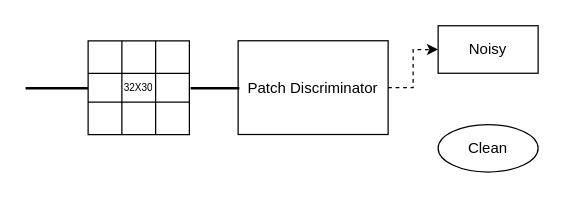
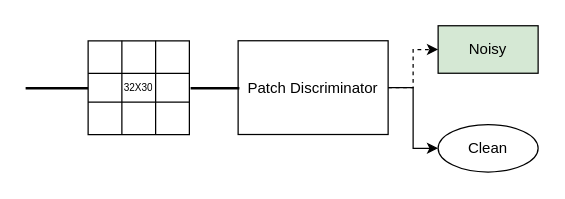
node "Noisy": fillcolor #ffffff -> #d5e8d4
edge "Patch Discriminator" -> "Clean": added
